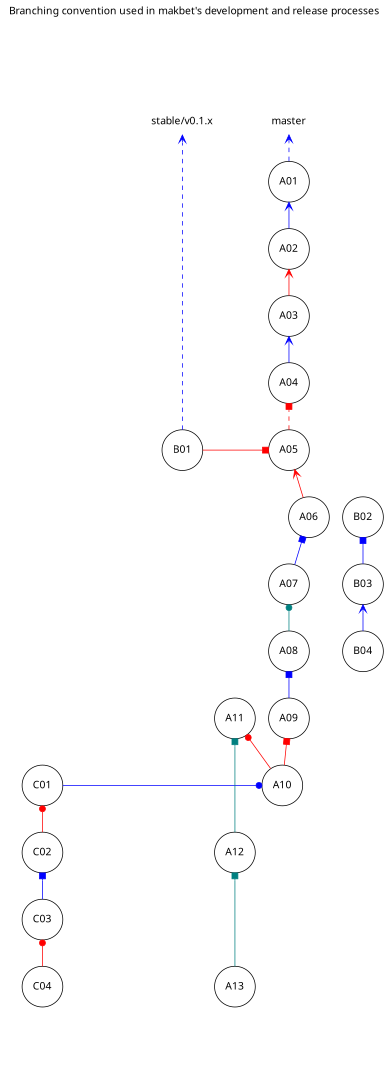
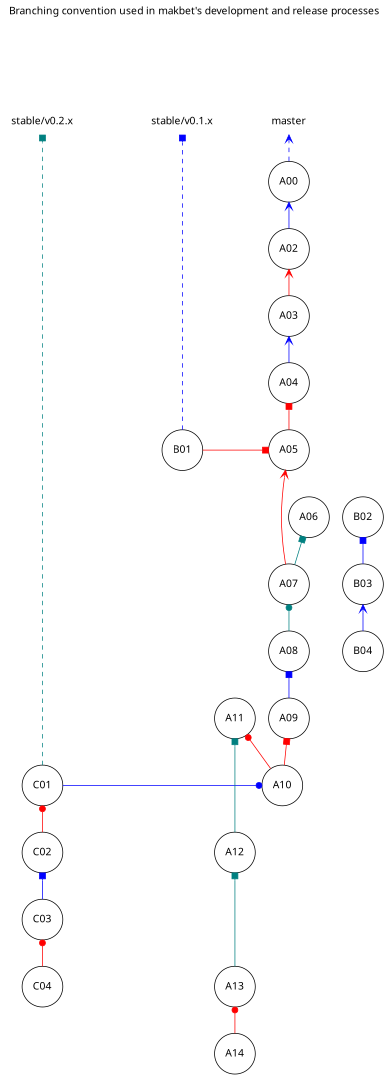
node "stable/v0.2.x": added
node "A01": label "A01" -> "A00"
edge "B01" -> "stable/v0.1.x": arrowhead vee -> box
edge "A05" -> "A04": style dashed -> solid
edge "A06" -> "A05": now "A07" -> "A05"
edge "A07" -> "A06": color blue -> teal
node "A14": added
